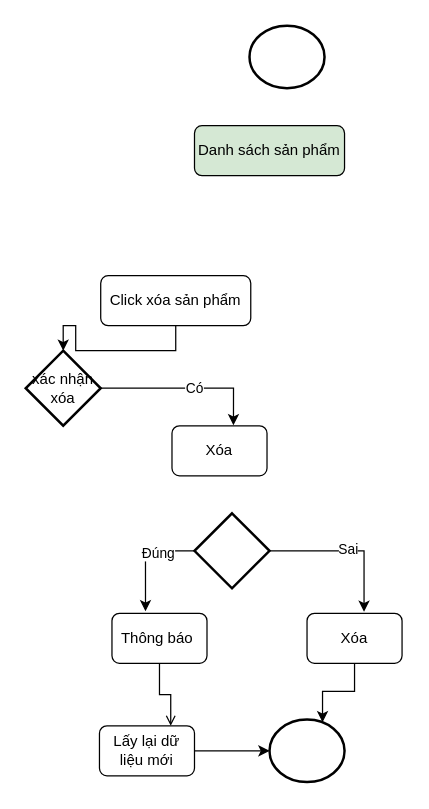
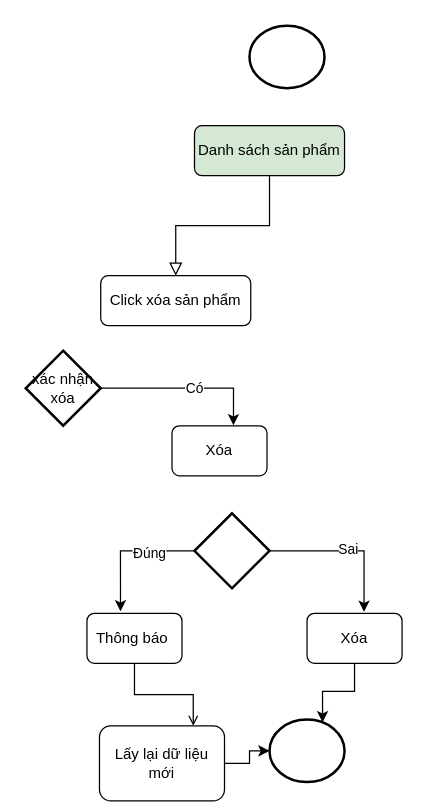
edge "Danh sách sản phẩm" -> "Click xóa sản phẩm": added
edge "Click xóa sản phẩm" -> "xác nhận xóa": removed
node "Thông báo": moved (159, 638) -> (134, 638)
node "Lấy lại dữ liệu mới": size 95x50 -> 125x75
